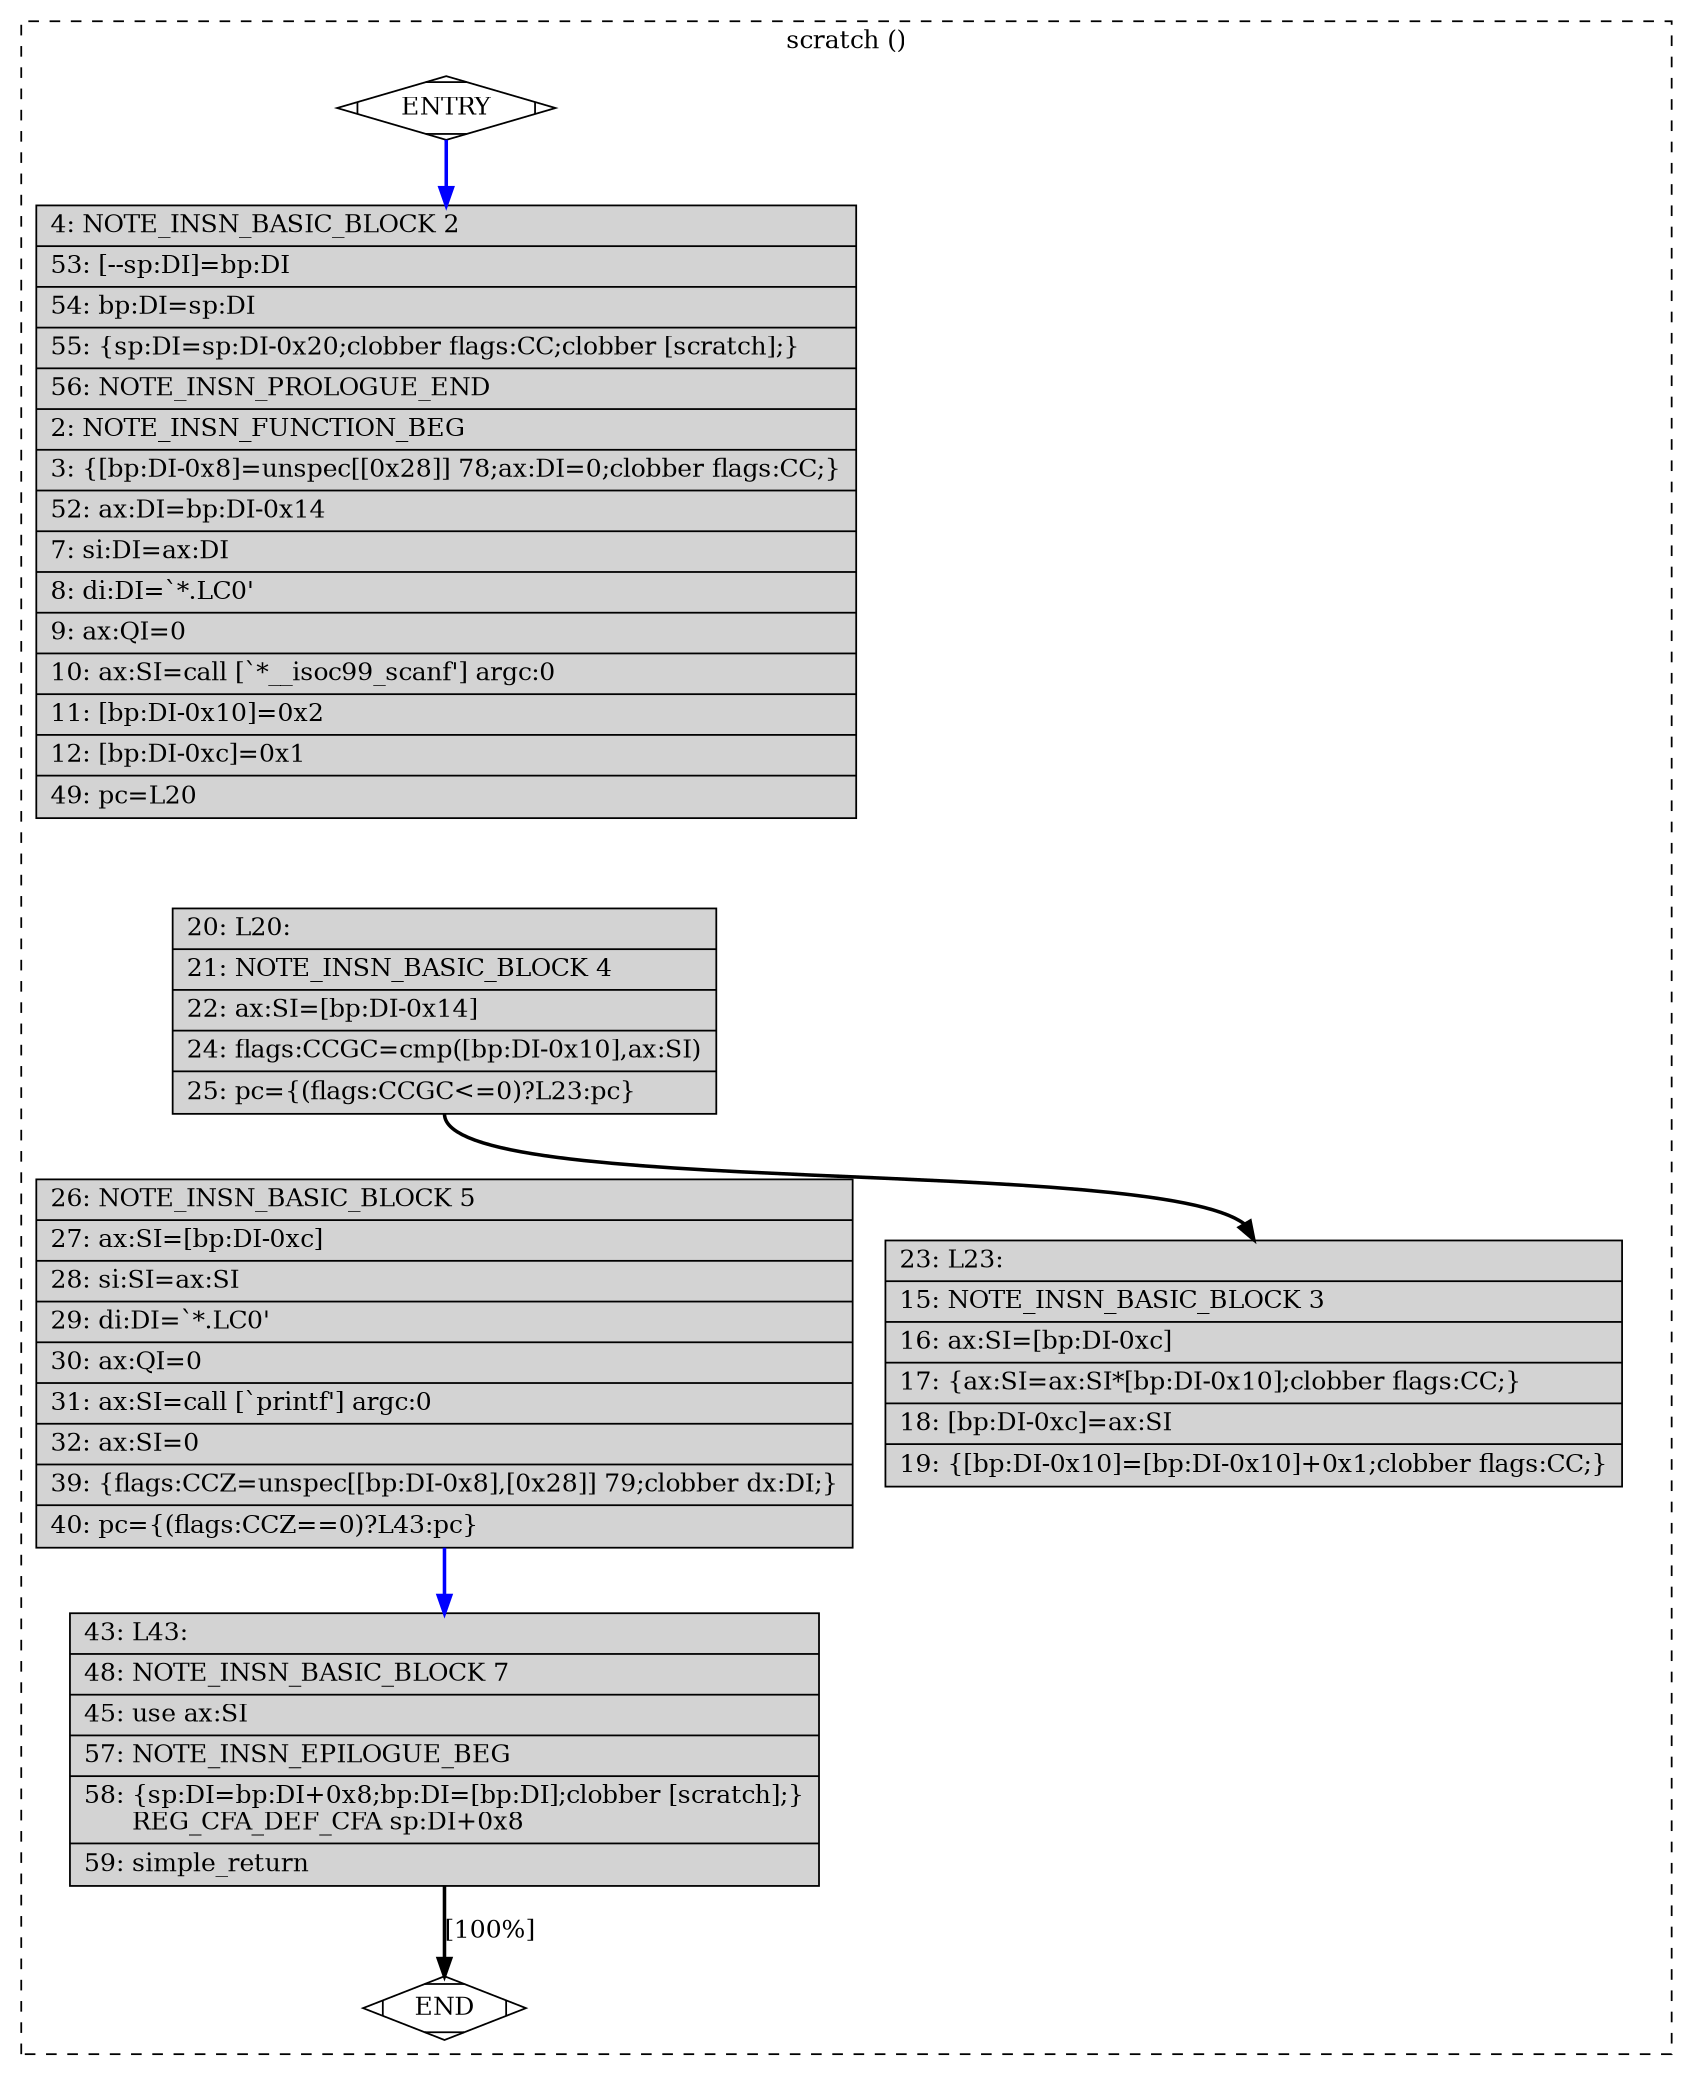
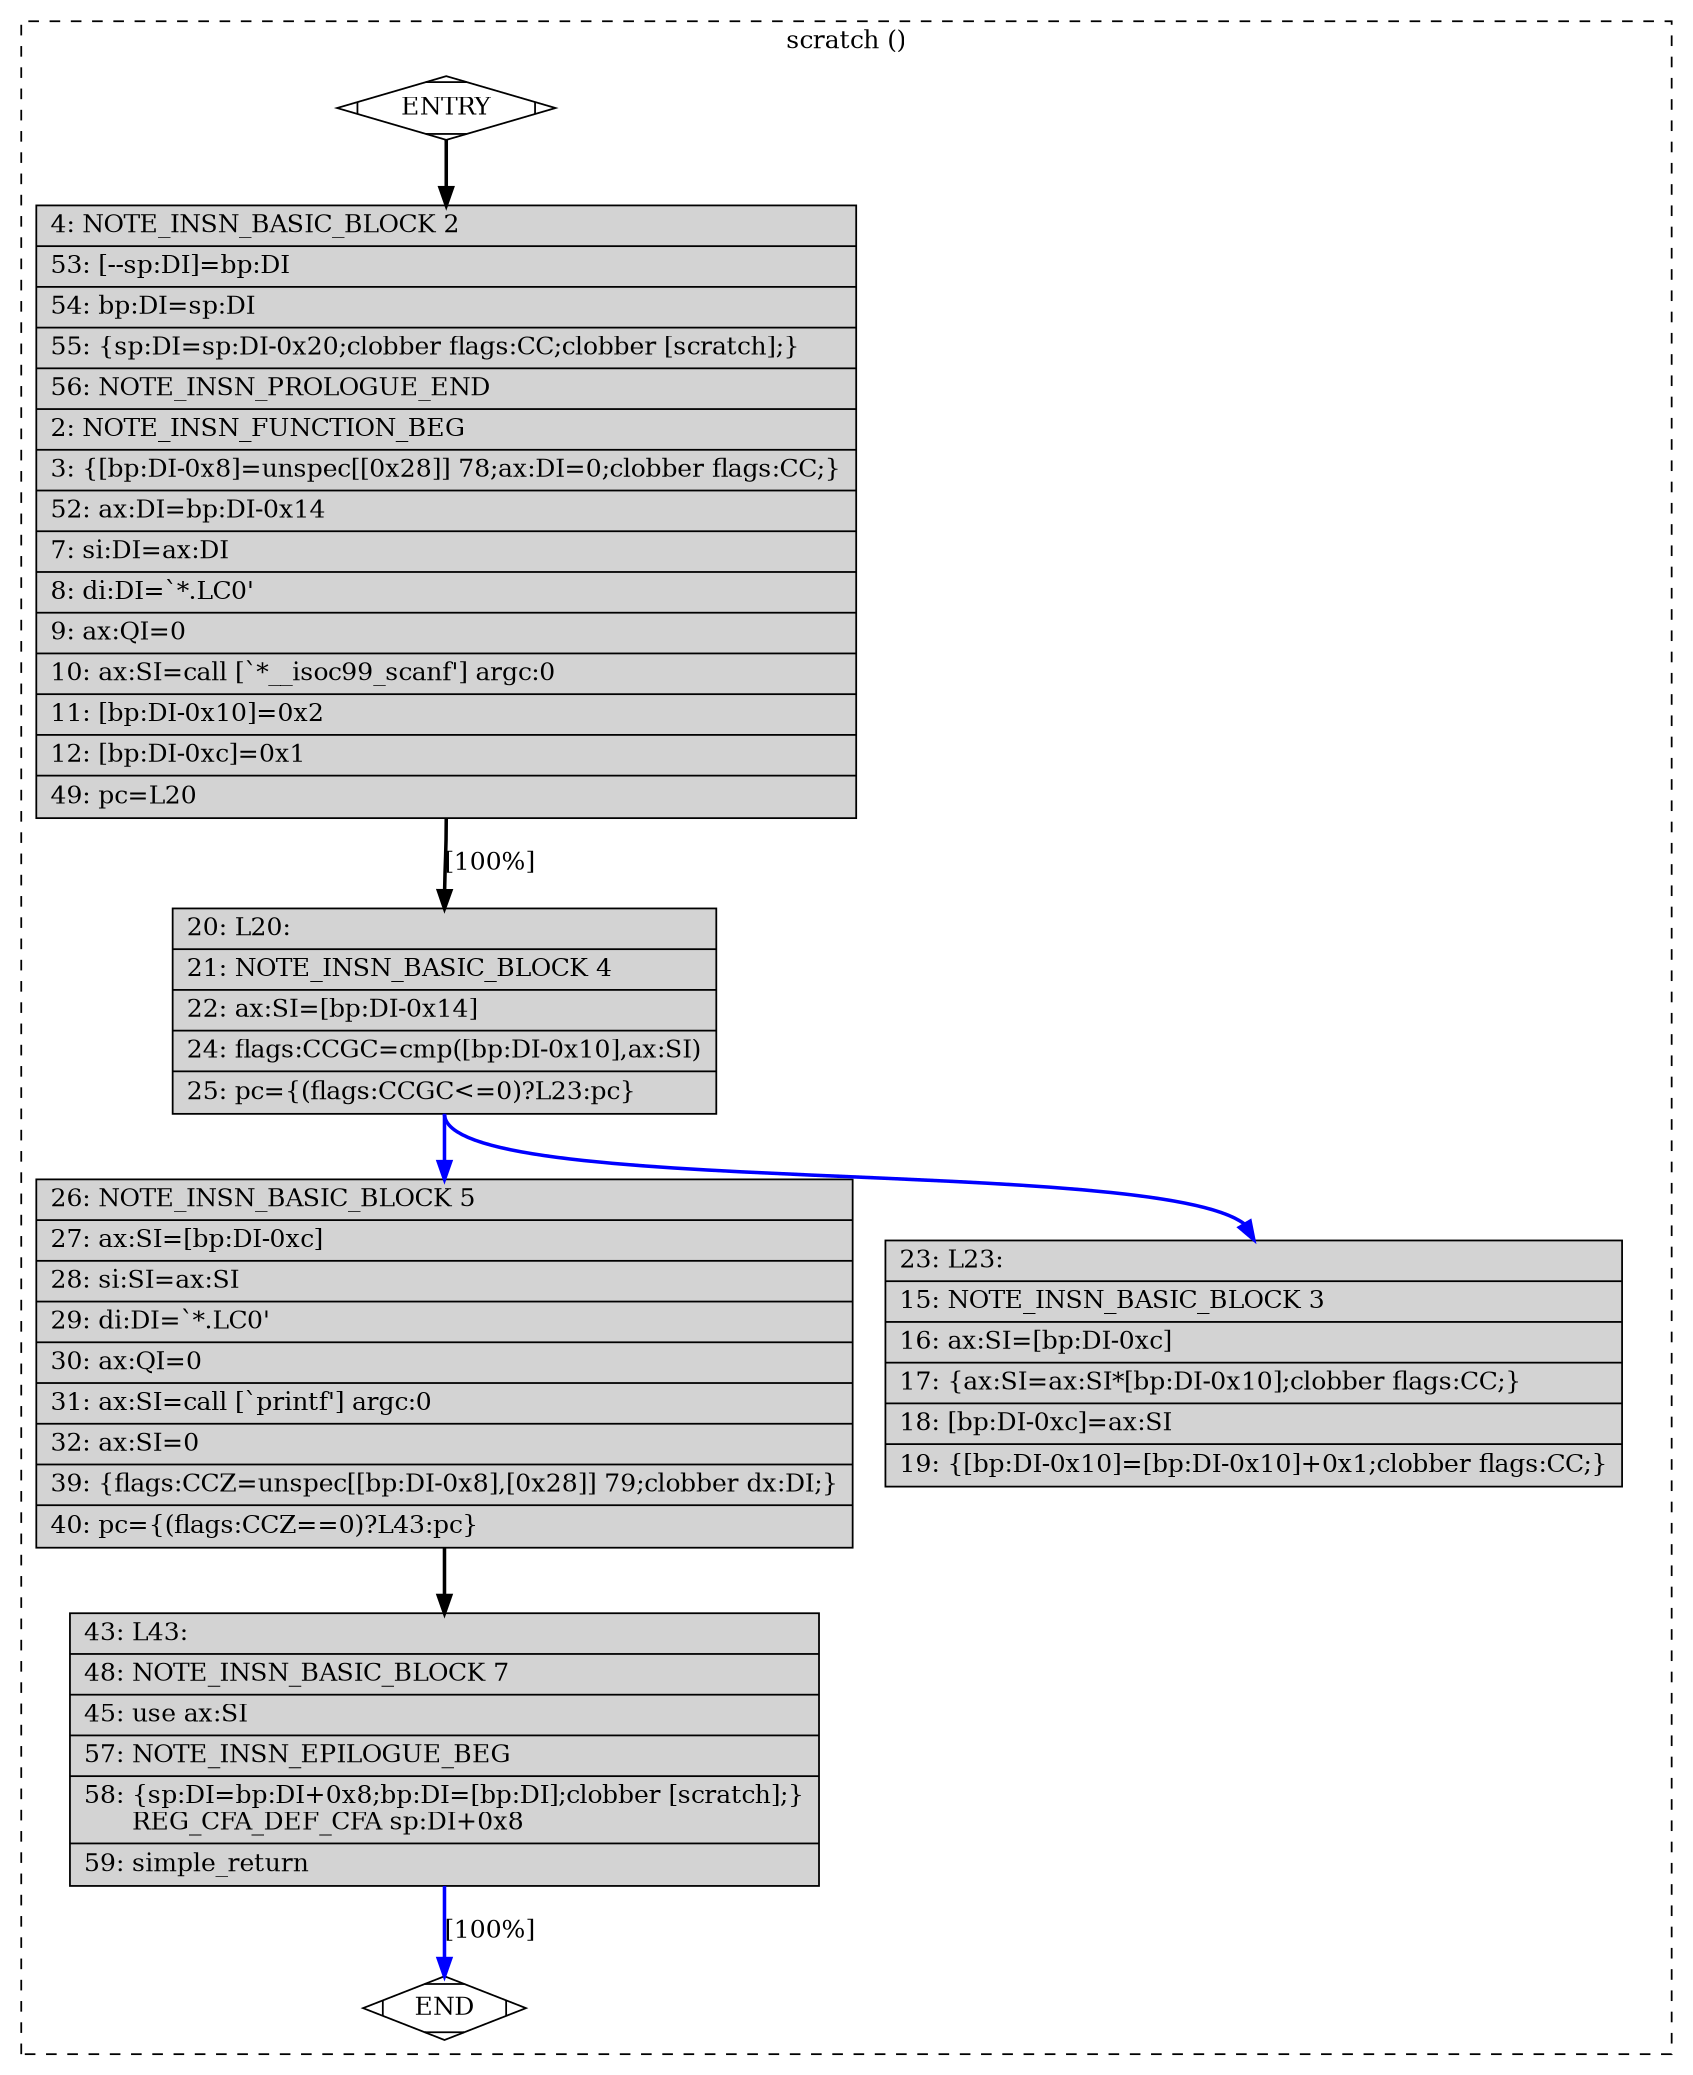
edge "ENTRY" -> "4: NOTE_INSN_BASIC_BLOCK 2": color blue -> black
edge "4: NOTE_INSN_BASIC_BLOCK 2" -> "20: L20:": added, label "[100%]"
edge "20: L20:" -> "26: NOTE_INSN_BASIC_BLOCK 5": added
edge "20: L20:" -> "23: L23:": color black -> blue
edge "26: NOTE_INSN_BASIC_BLOCK 5" -> "43: L43:": color blue -> black
edge "43: L43:" -> "END": color black -> blue
